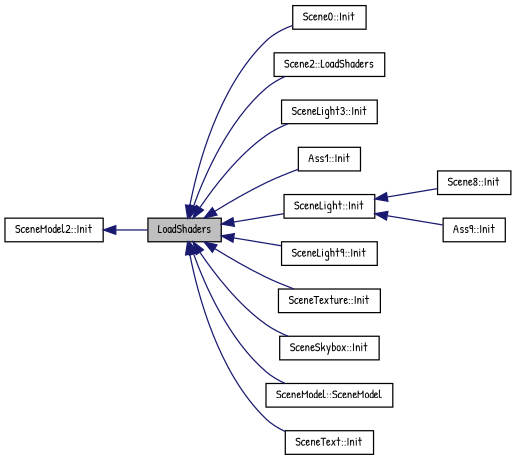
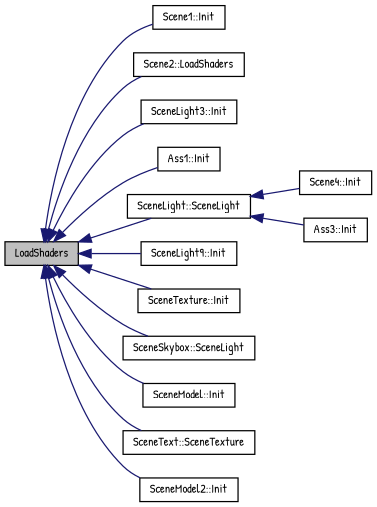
node "Scene0::Init": label "Scene0::Init" -> "Scene1::Init"
node "Scene8::Init": label "Scene8::Init" -> "Scene4::Init"
node "SceneLight::Init": label "SceneLight::Init" -> "SceneLight::SceneLight"
edge "LoadShaders" -> "SceneModel2::Init": reversed
node "Ass9::Init": label "Ass9::Init" -> "Ass3::Init"
node "SceneSkybox::Init": label "SceneSkybox::Init" -> "SceneSkybox::SceneLight"
node "SceneModel::SceneModel": label "SceneModel::SceneModel" -> "SceneModel::Init"
node "SceneText::Init": label "SceneText::Init" -> "SceneText::SceneTexture"
